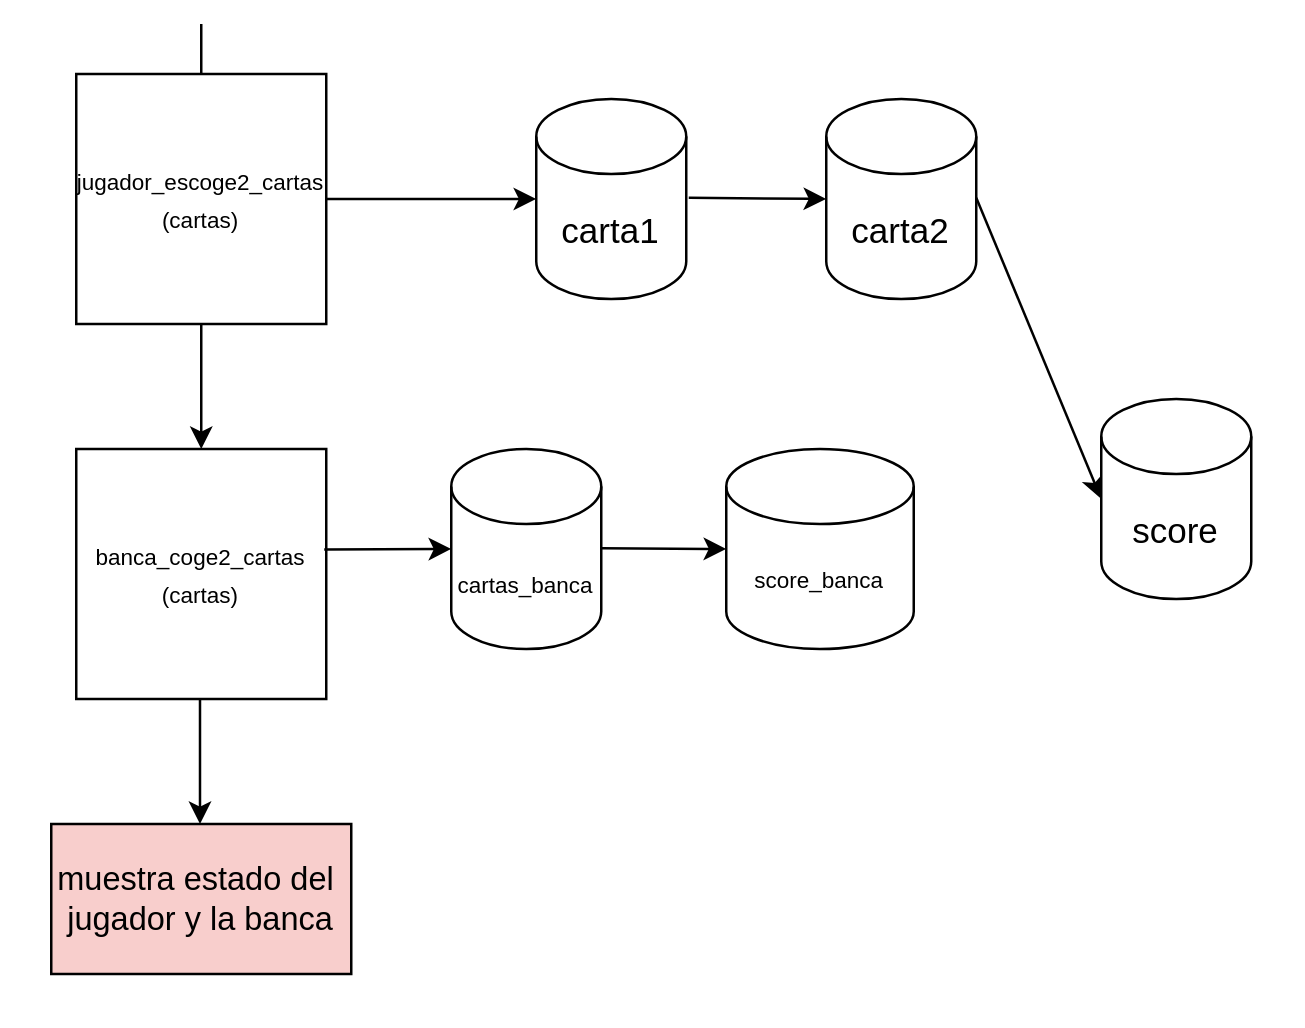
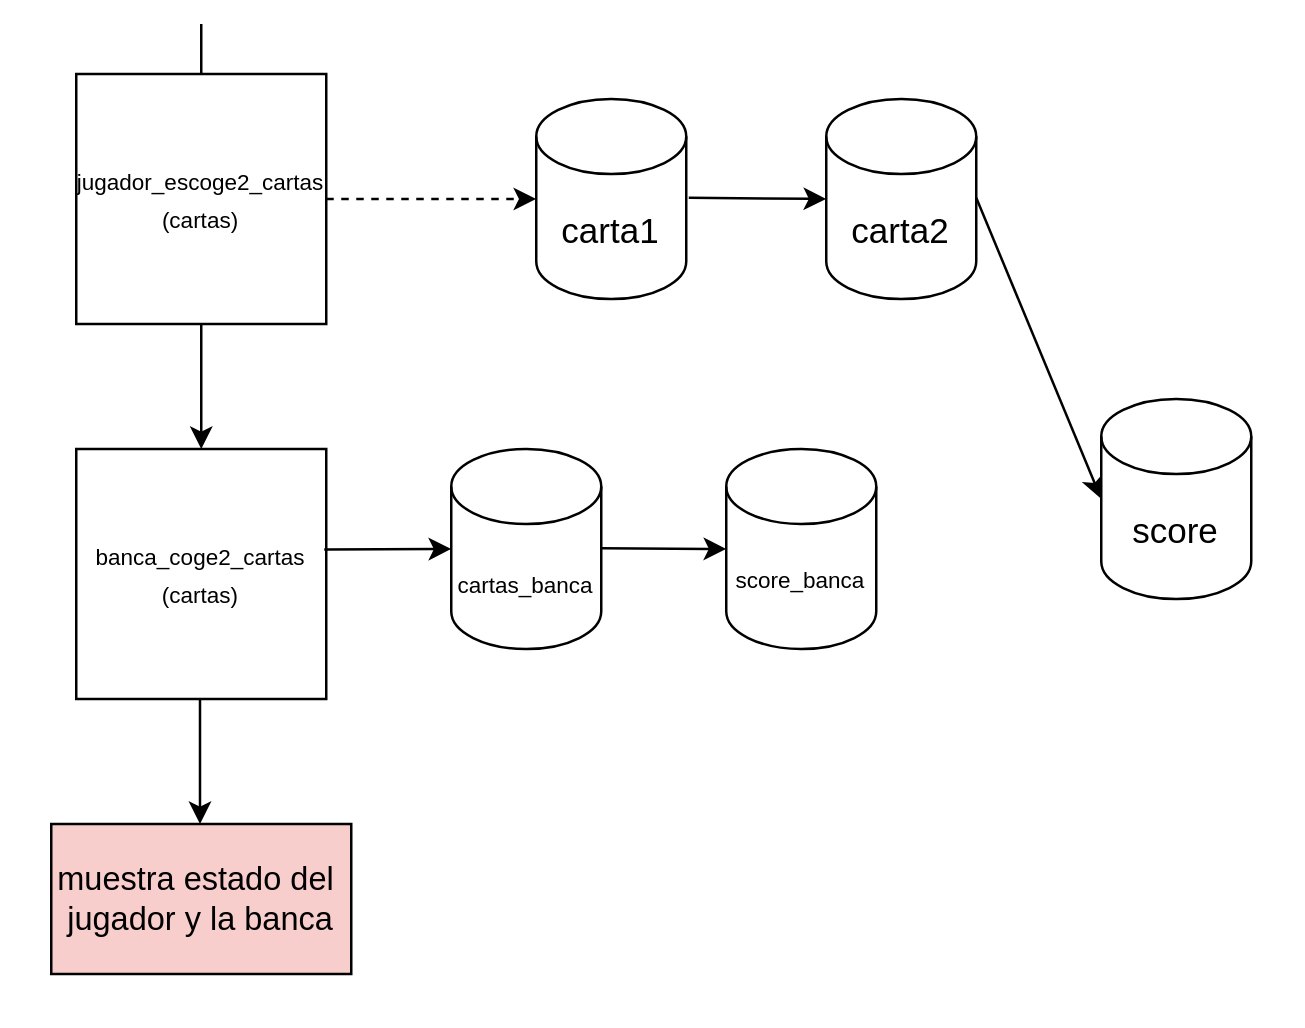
edge "jugador_escoge2_cartas (cartas)" -> "carta1": style solid -> dashed
node "score_banca": size 188x200 -> 150x200
